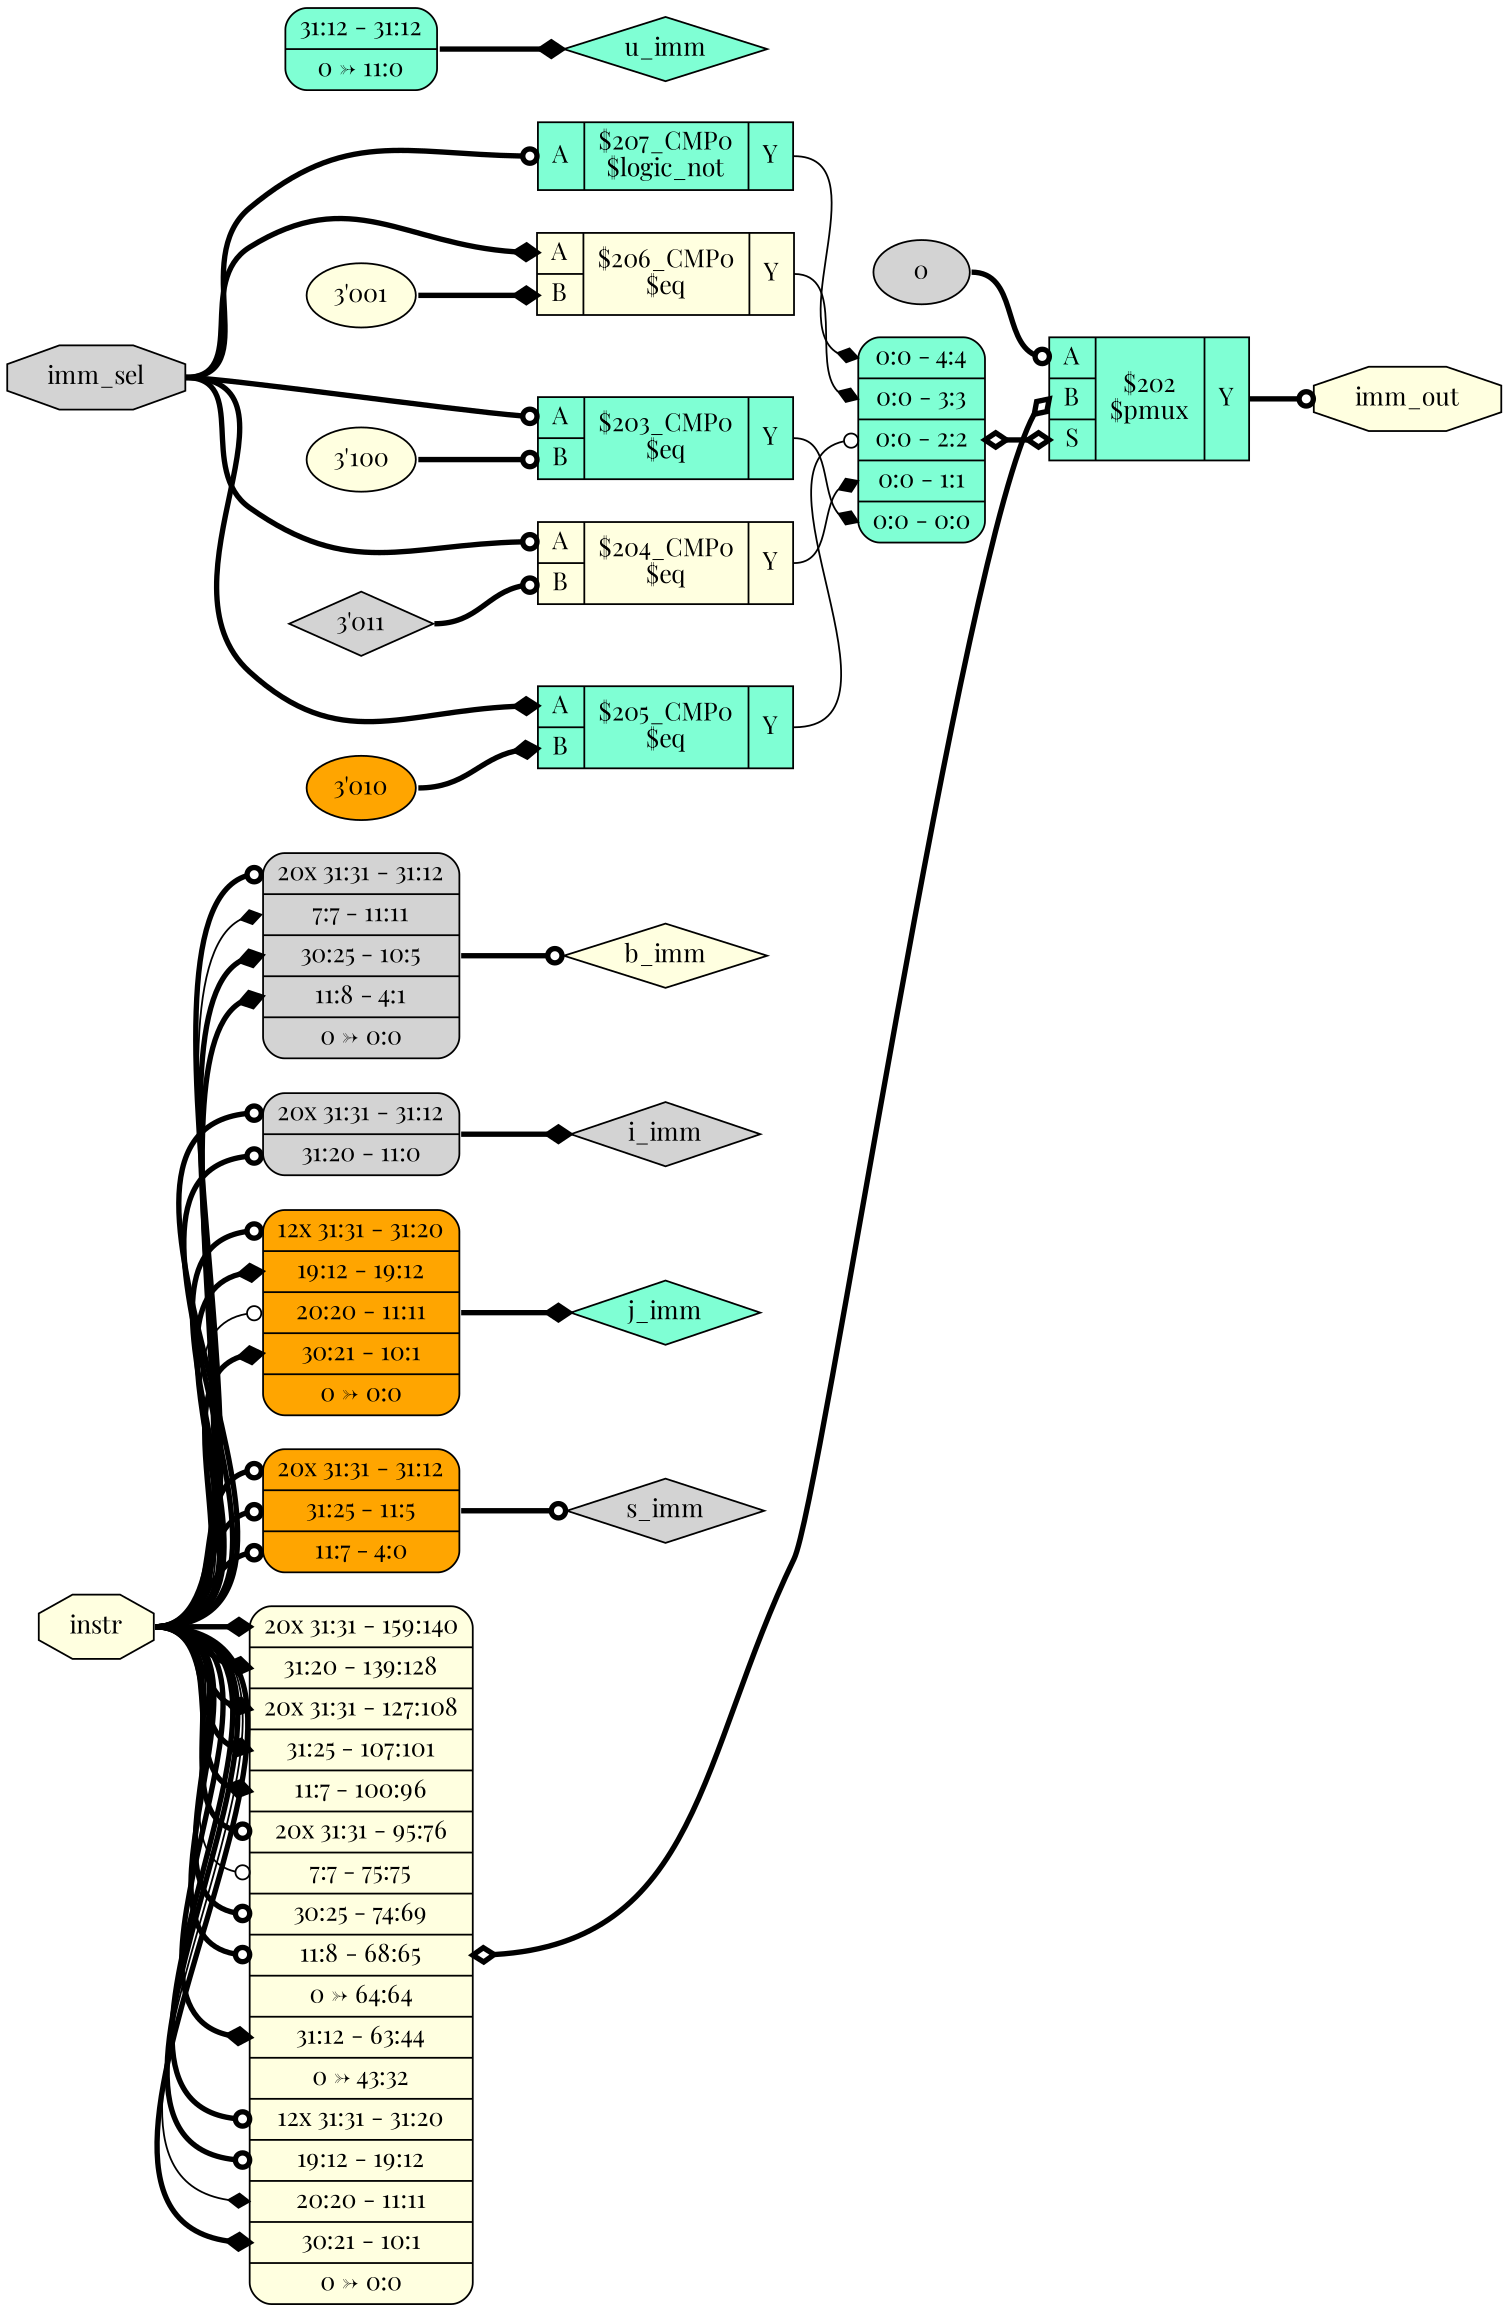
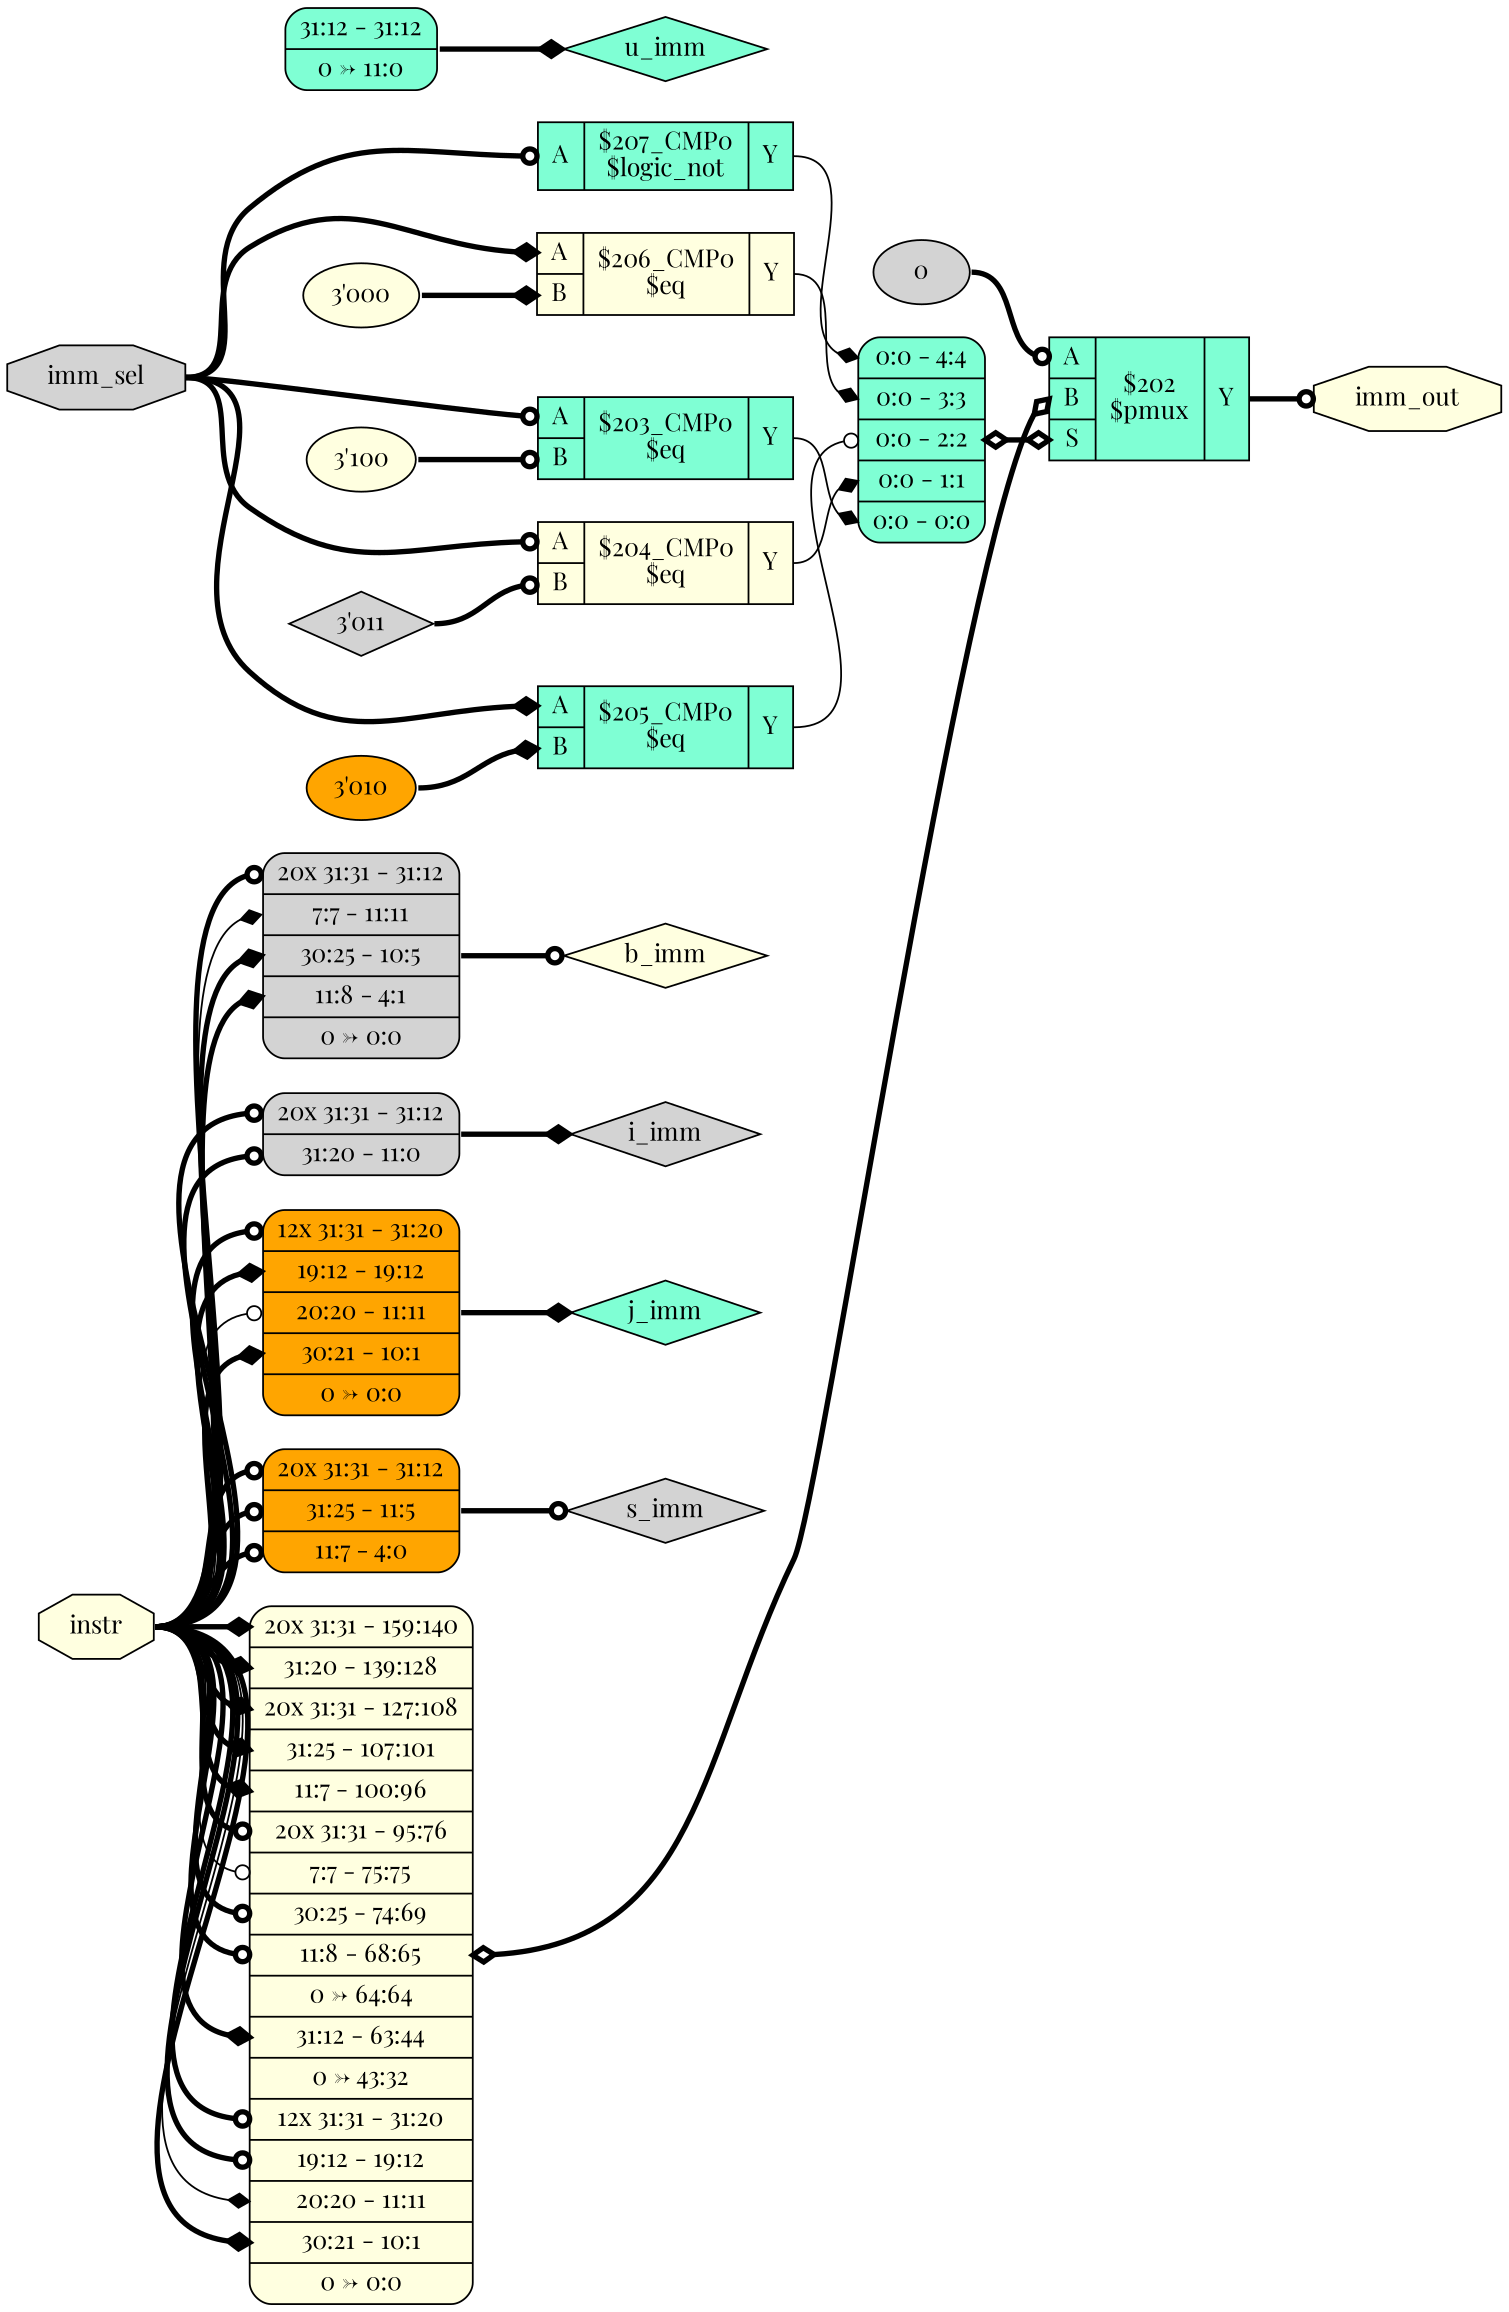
node "3'001": label "3'001" -> "3'000"
